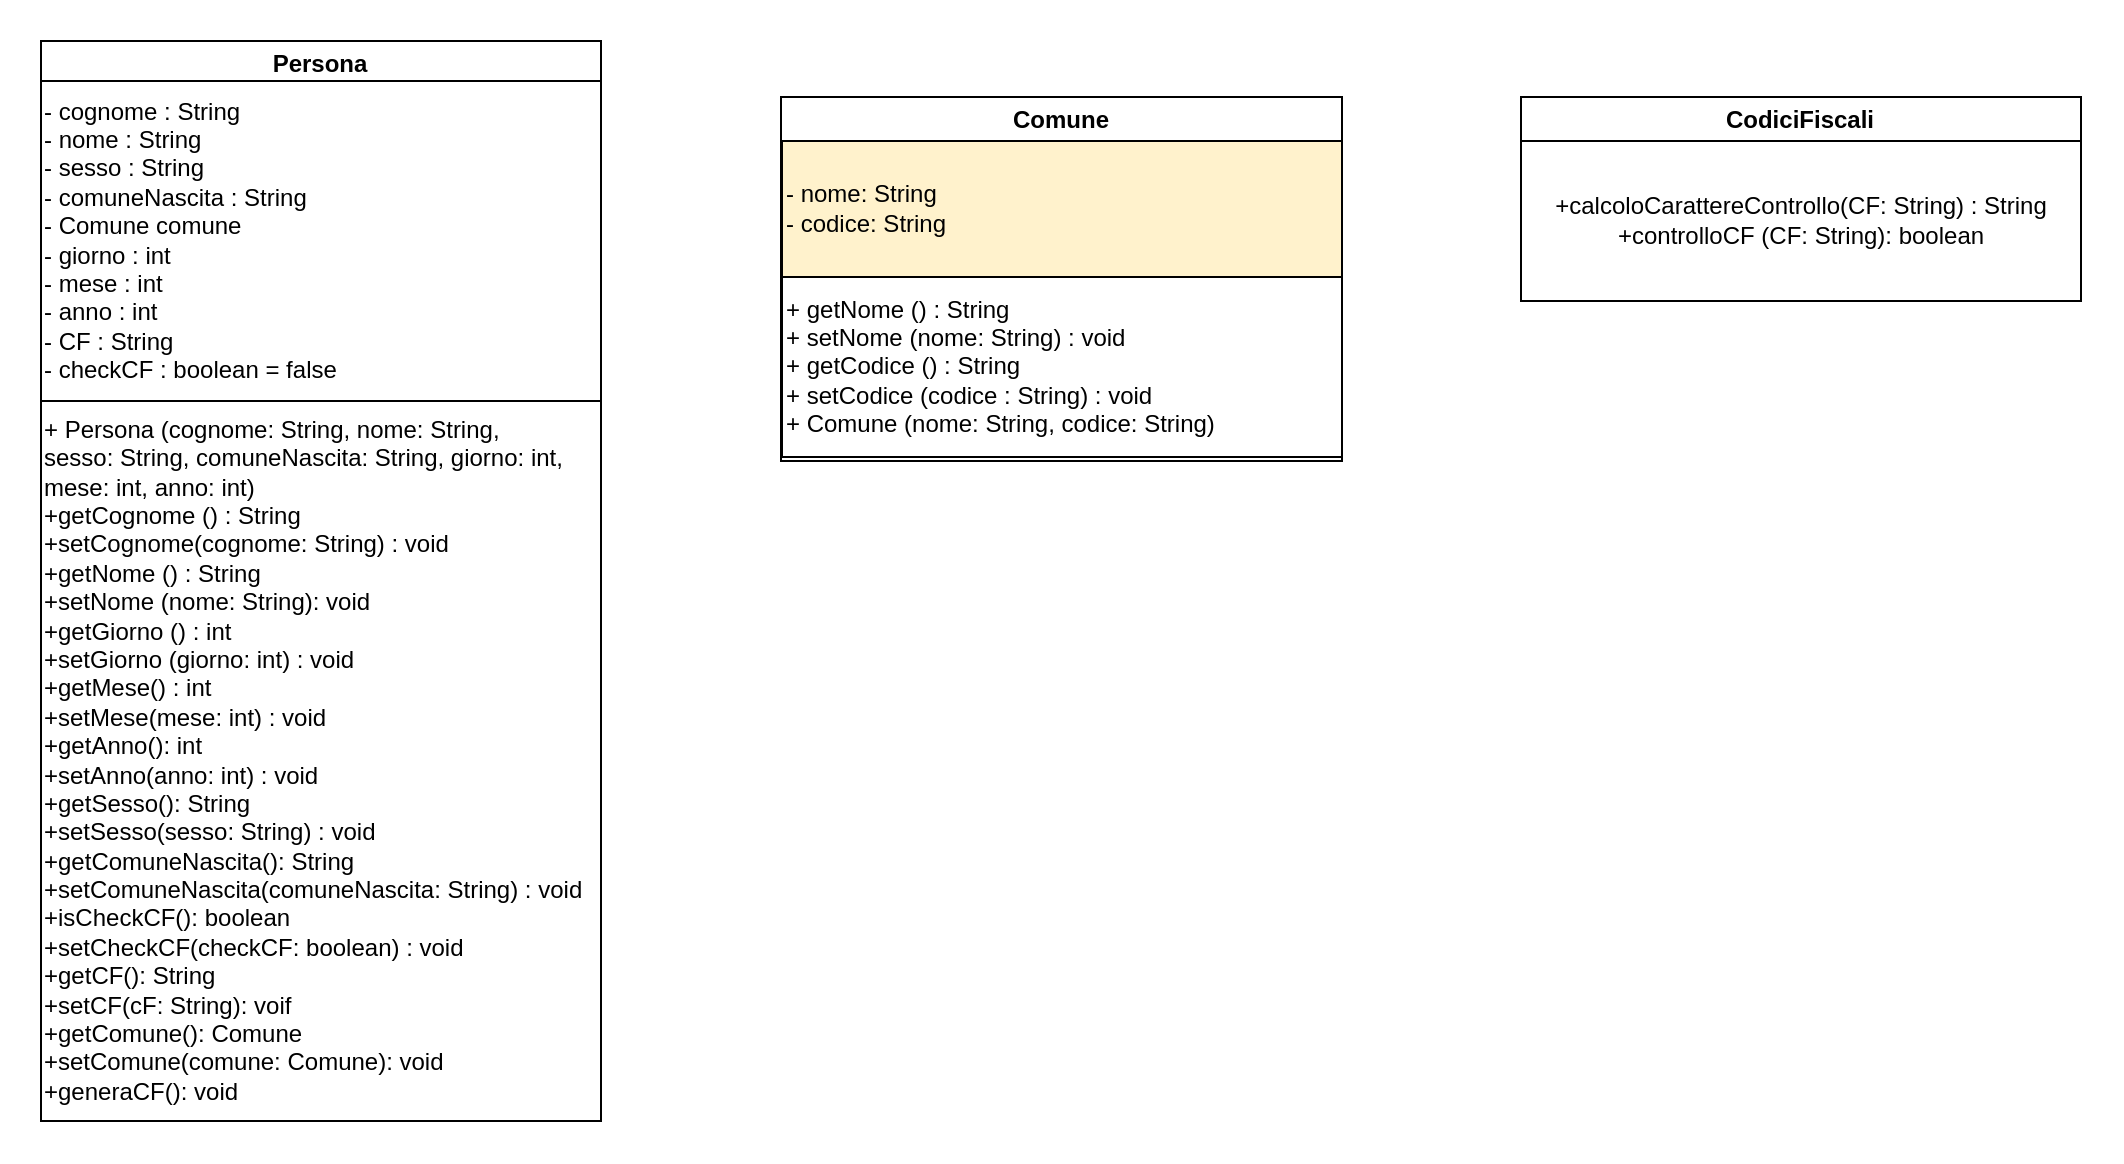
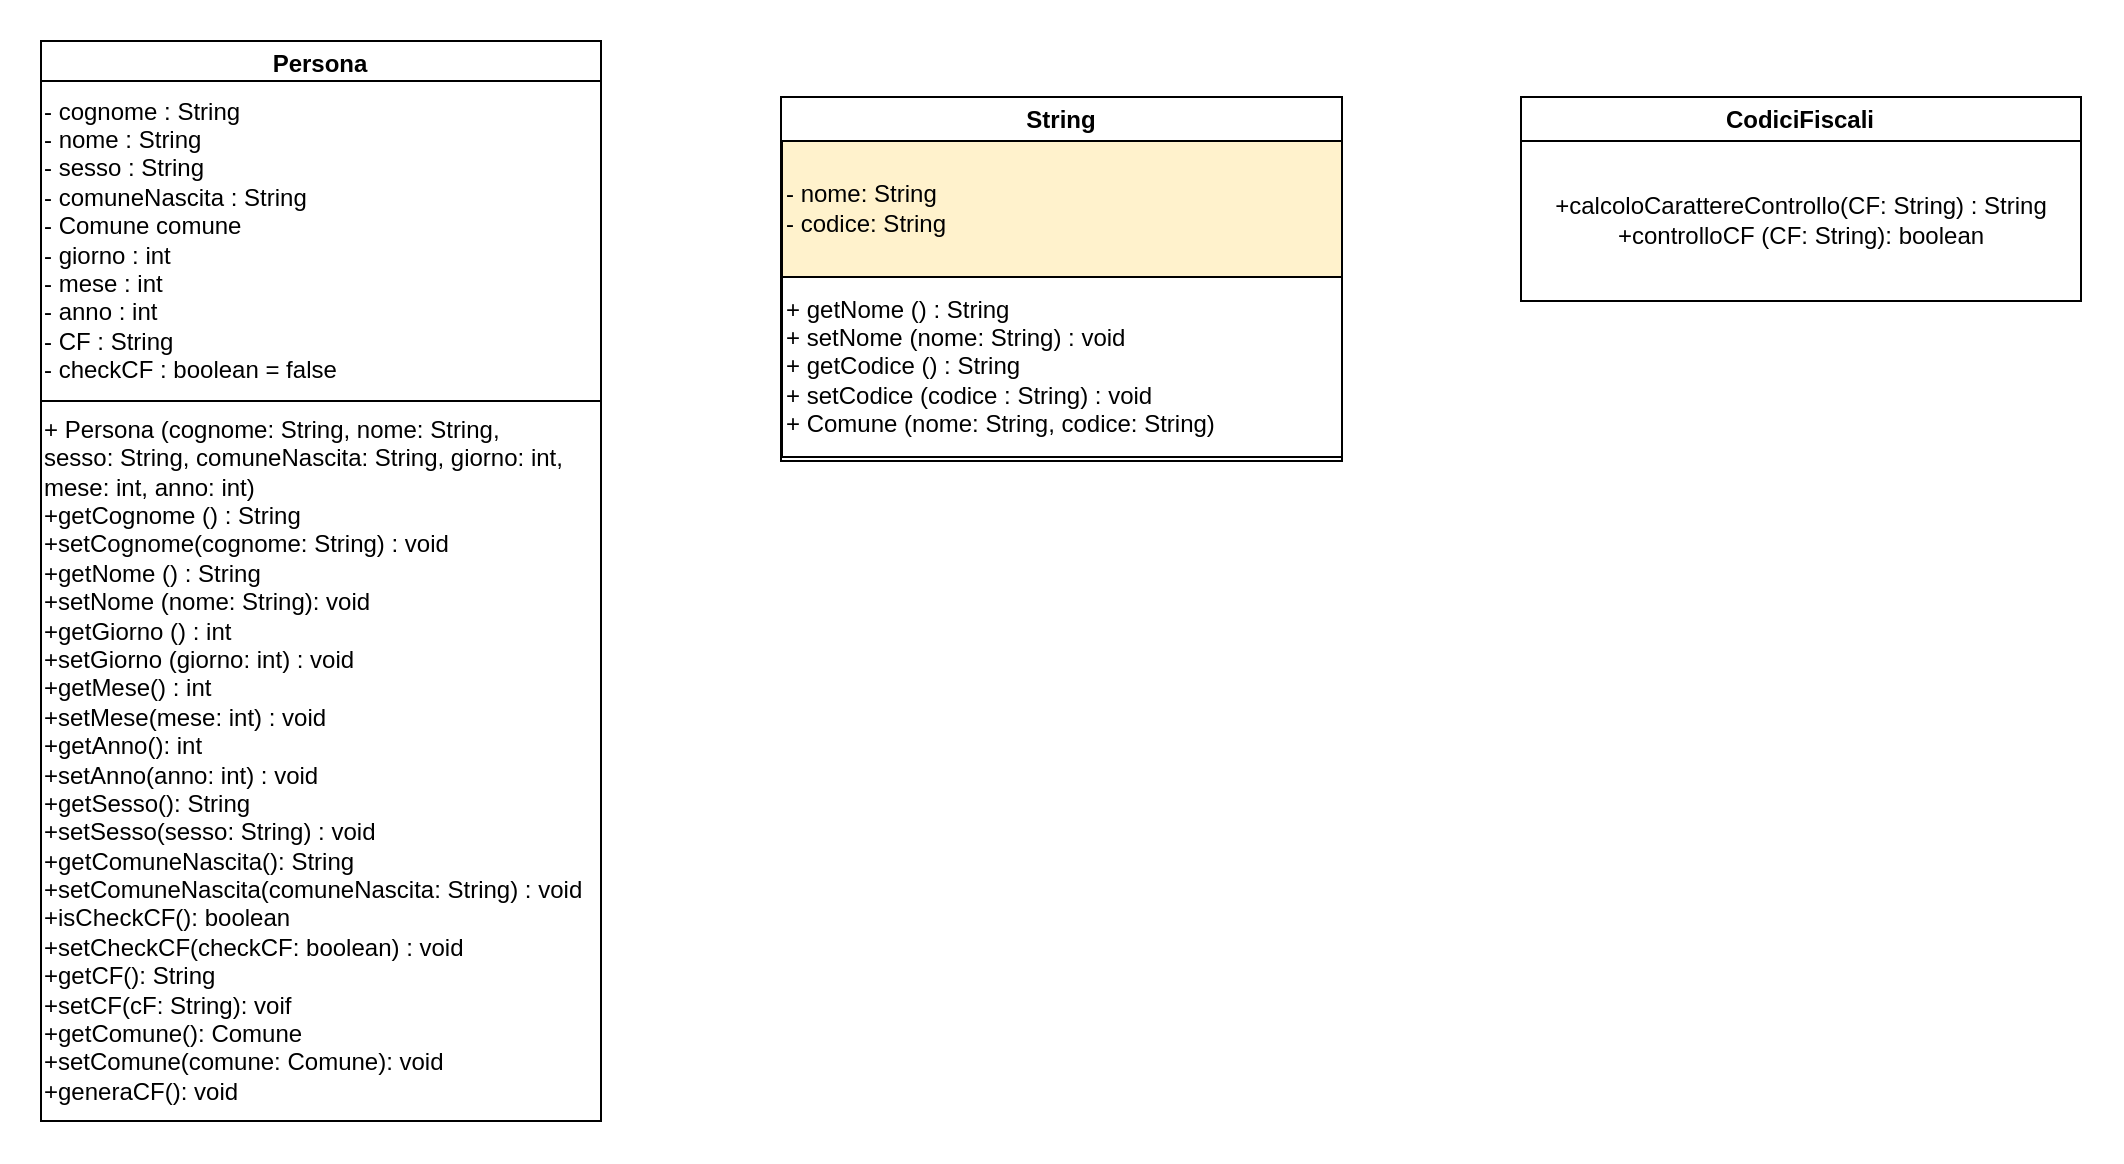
node "Comune": label "Comune" -> "String"
